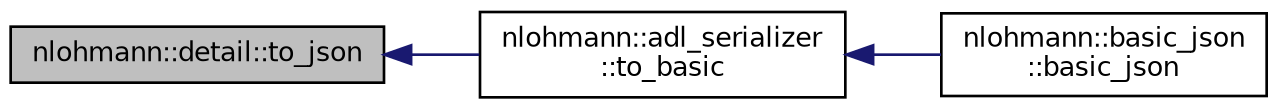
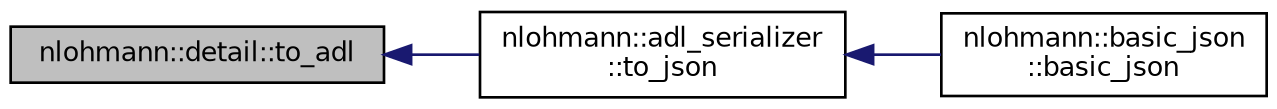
node "nlohmann::detail::to_json": label "nlohmann::detail::to_json" -> "nlohmann::detail::to_adl"
node "nlohmann::adl_serializer ::to_basic": label "nlohmann::adl_serializer ::to_basic" -> "nlohmann::adl_serializer ::to_json"
